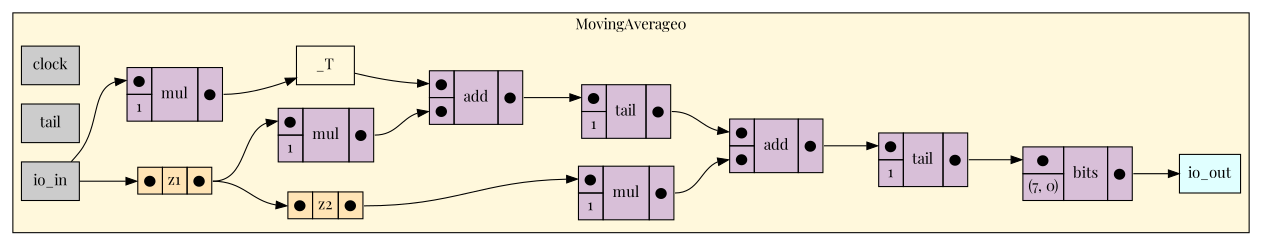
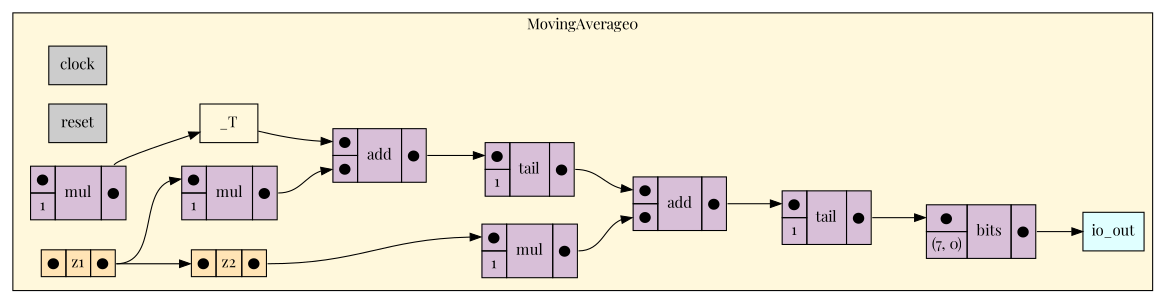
node "tail": label "tail" -> "reset"
node "io_in": removed
